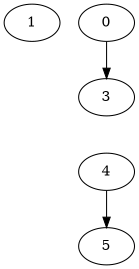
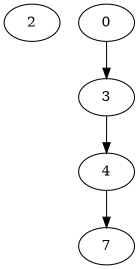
node "1": label "1" -> "2"
edge "3" -> "4": added
node "5": label "5" -> "7"
